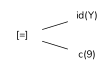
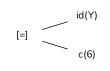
node "c(9)": label "c(9)" -> "c(6)"
